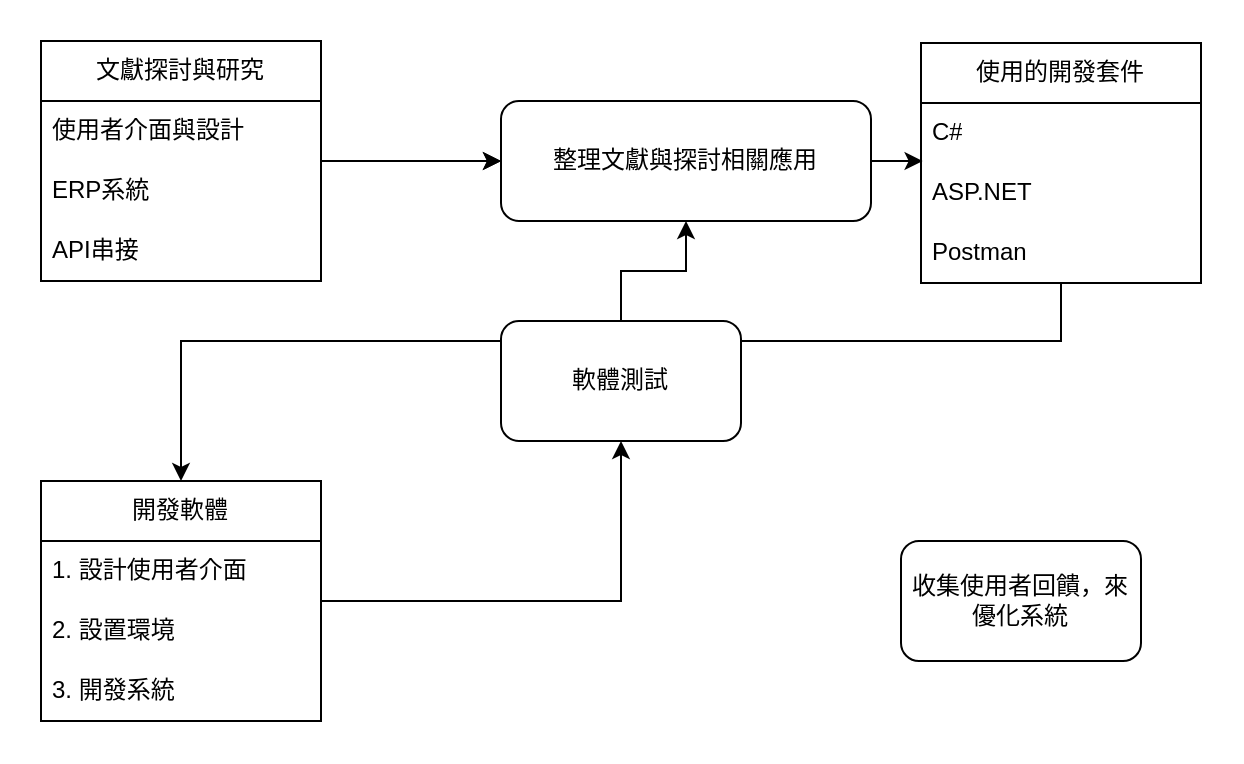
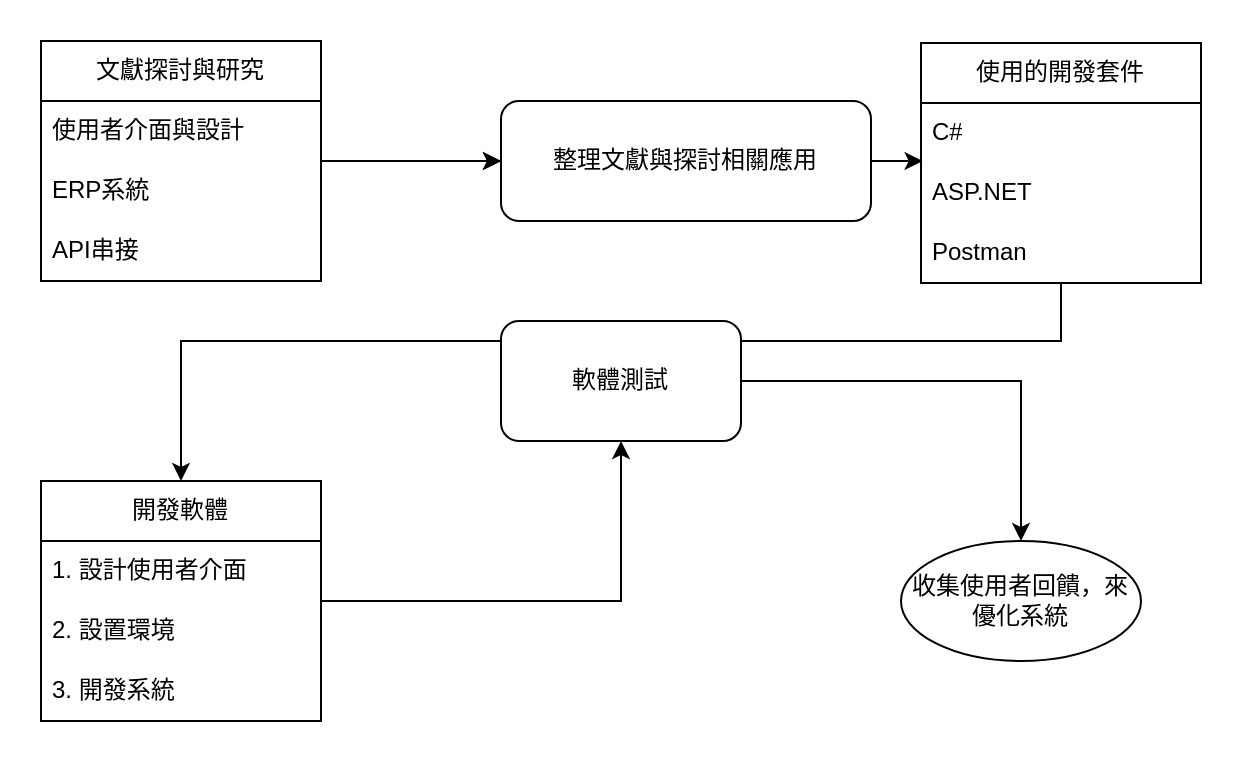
edge "軟體測試" -> "整理文獻與探討相關應用": now "軟體測試" -> "收集使用者回饋，來優化系統"
node "收集使用者回饋，來優化系統": shape rounded rectangle -> ellipse
